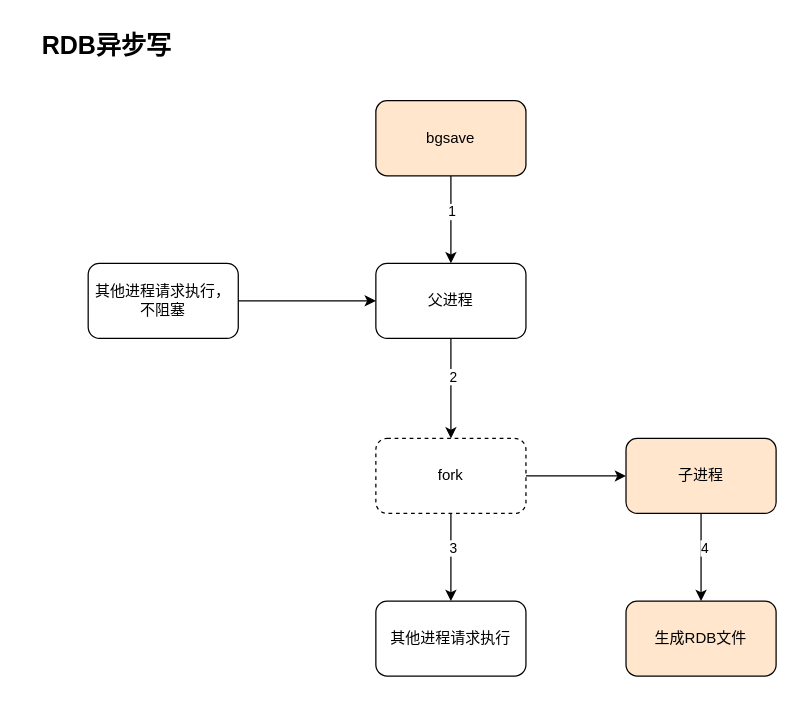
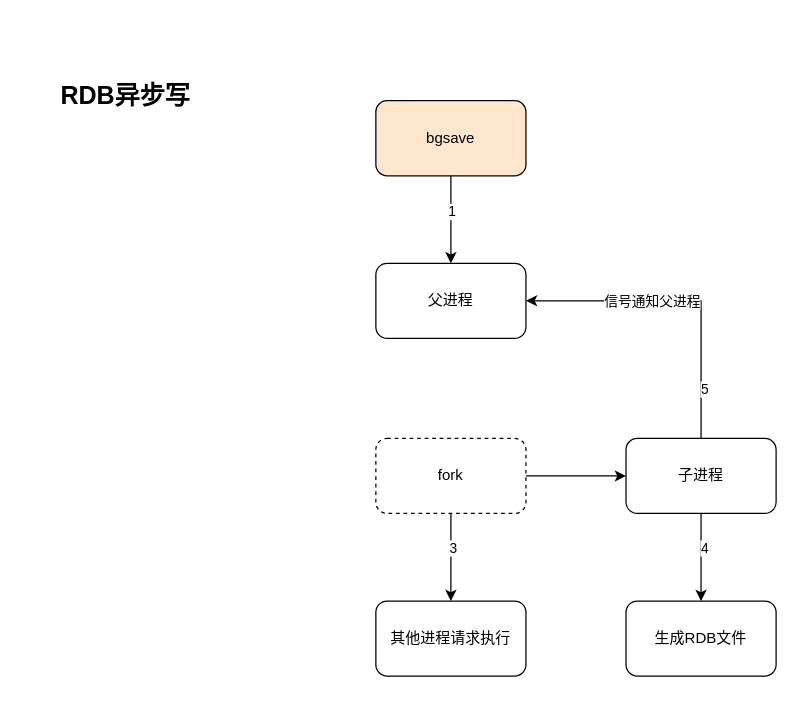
node "RDB异步写": moved (107, 44) -> (126, 94)
node "其他进程请求执行，不阻塞": removed
edge "其他进程请求执行，不阻塞" -> "父进程": removed
edge "子进程" -> "父进程": added, labels "5", "信号通知父进程"
edge "父进程" -> "fork": removed, label "2"
node "子进程": fillcolor #ffe6cc -> #ffffff
node "生成RDB文件": fillcolor #ffe6cc -> #ffffff
